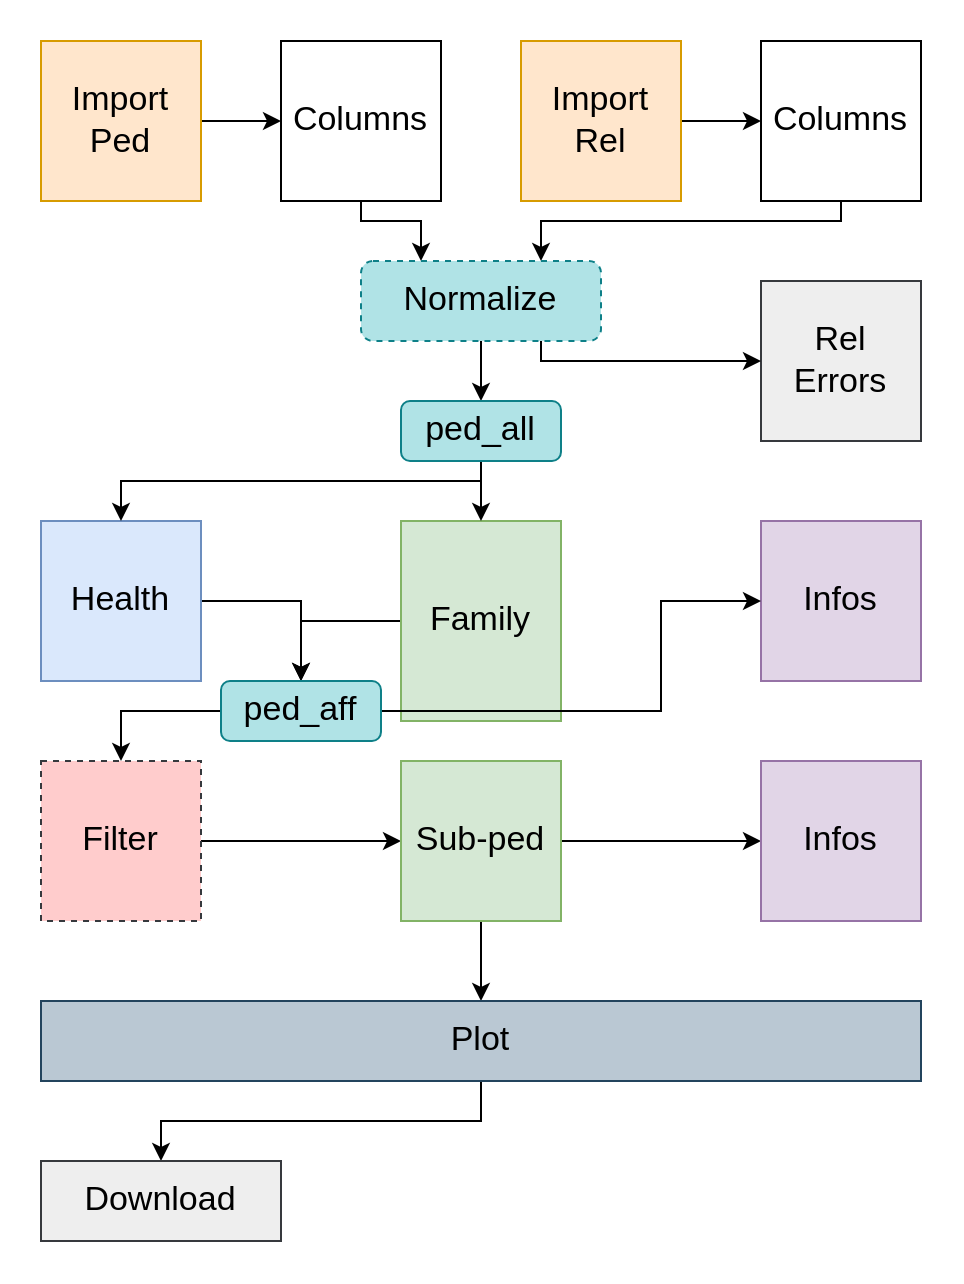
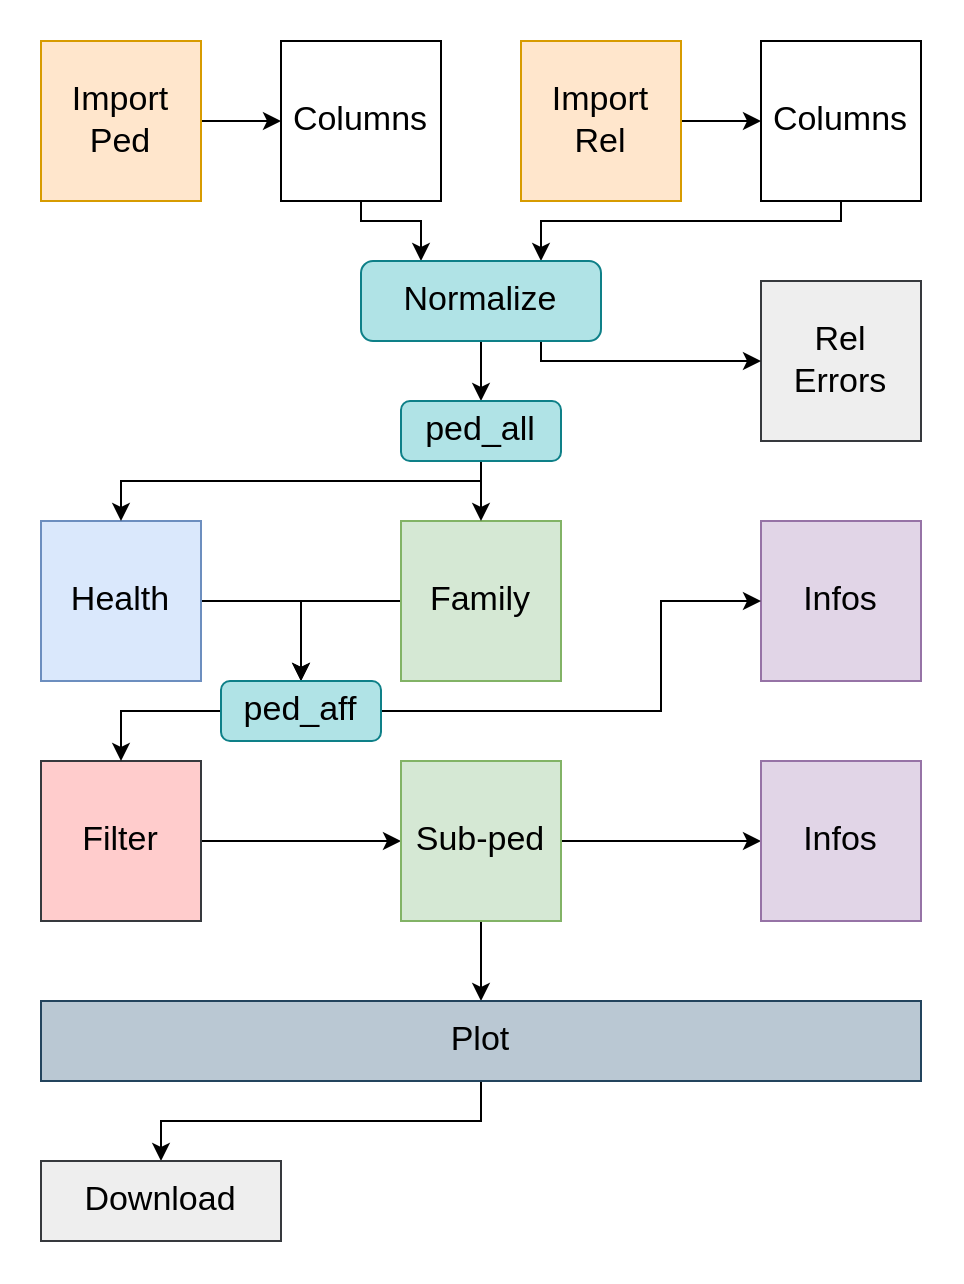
node "Normalize": style dashed -> solid
node "Family": size 160x200 -> 160x160
node "Filter": style dashed -> solid
